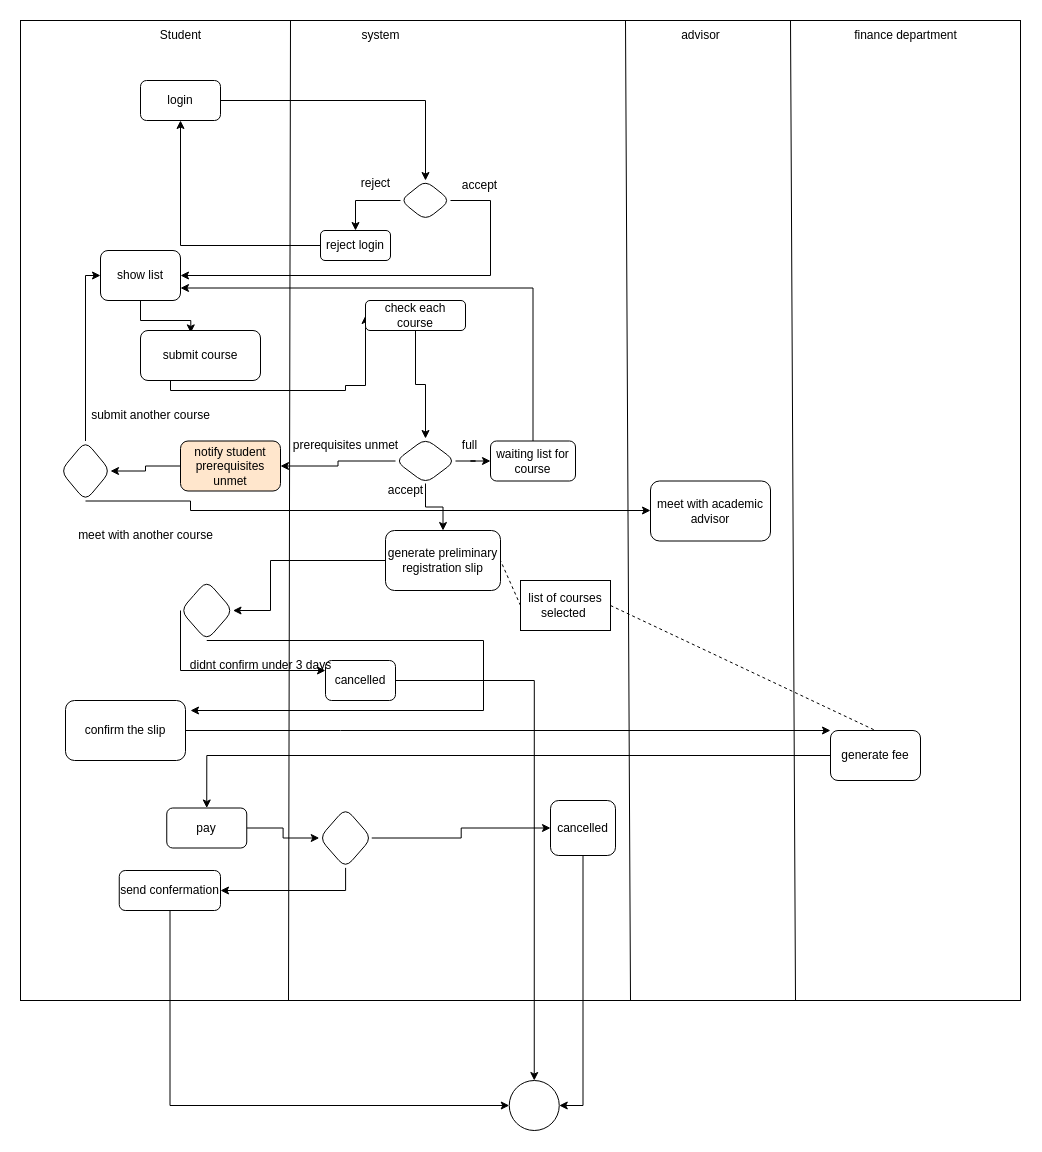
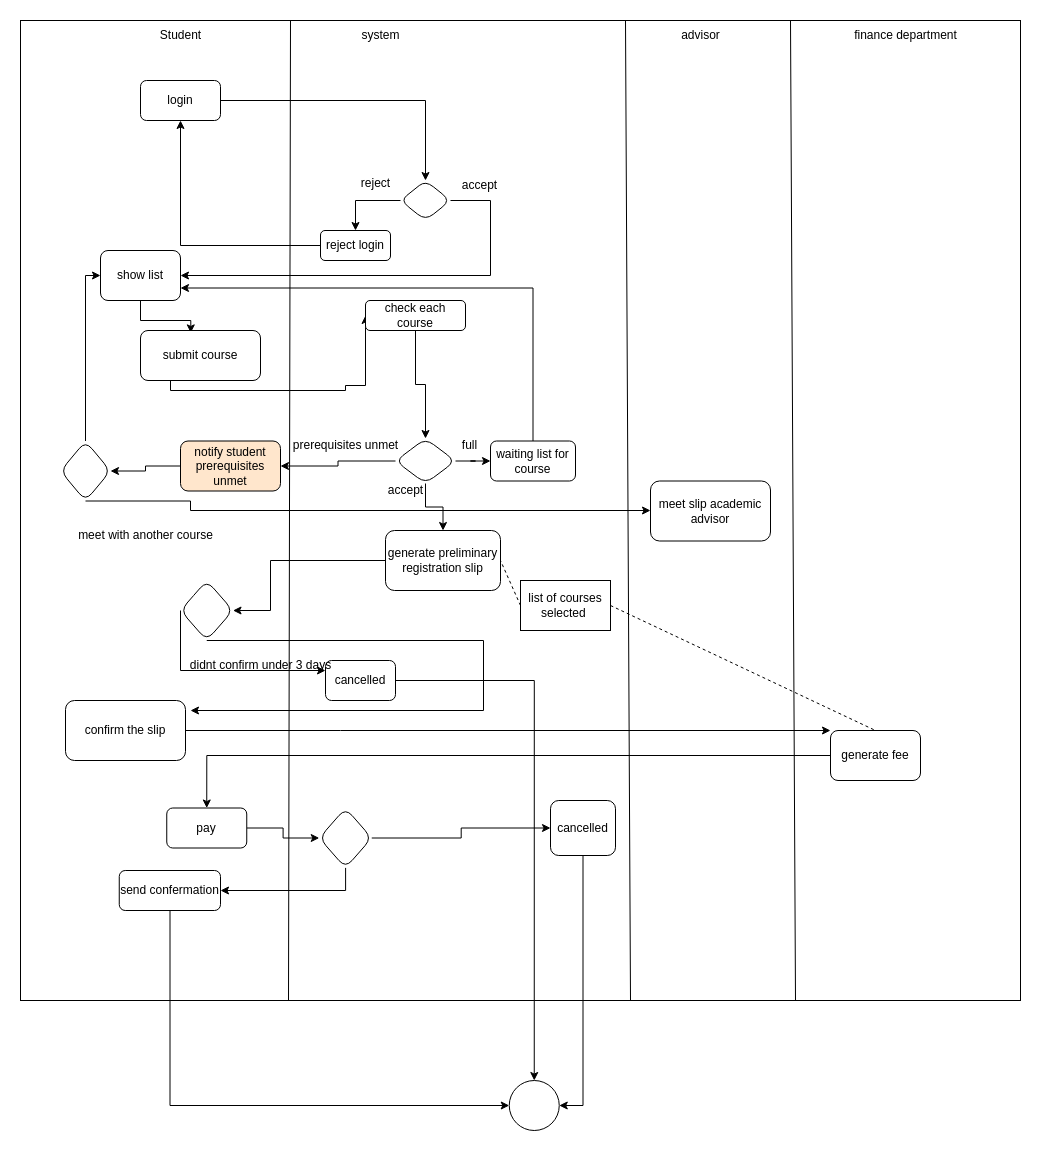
node "submit another course": removed
node "meet with academic advisor": label "meet with academic advisor" -> "meet slip academic advisor"
